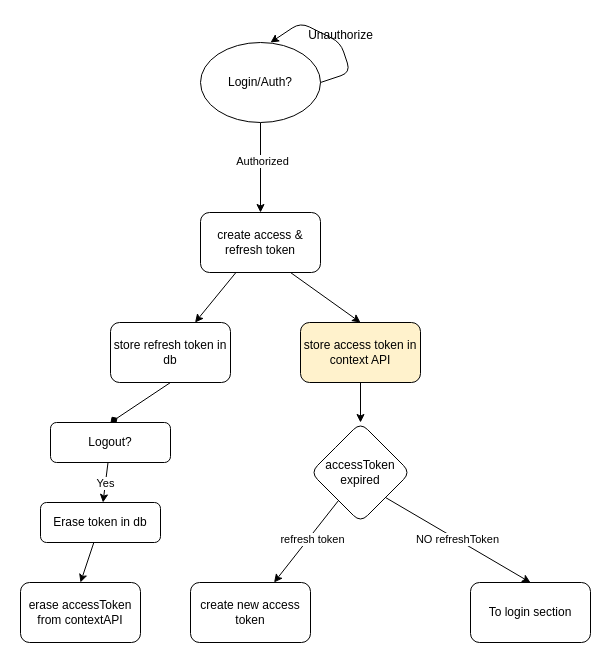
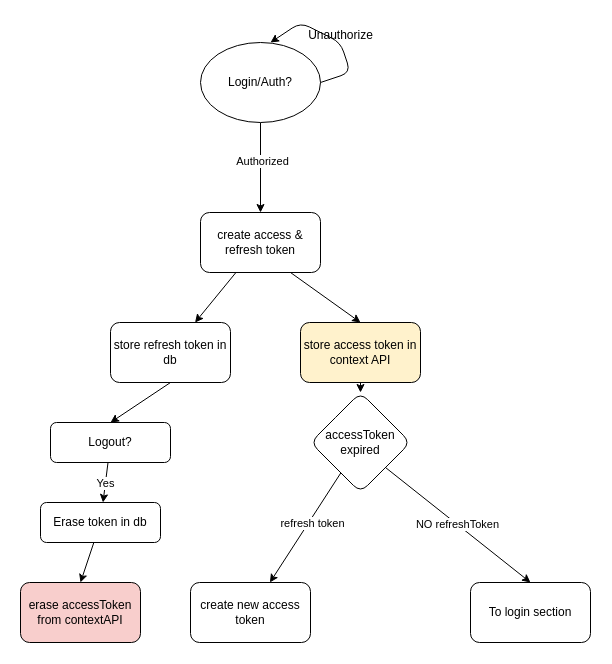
edge "store refresh token in db" -> "Logout?": arrowhead diamond -> classic
node "accessToken expired": moved (361, 473) -> (361, 443)
node "erase accessToken from contextAPI": fillcolor #ffffff -> #f8cecc
